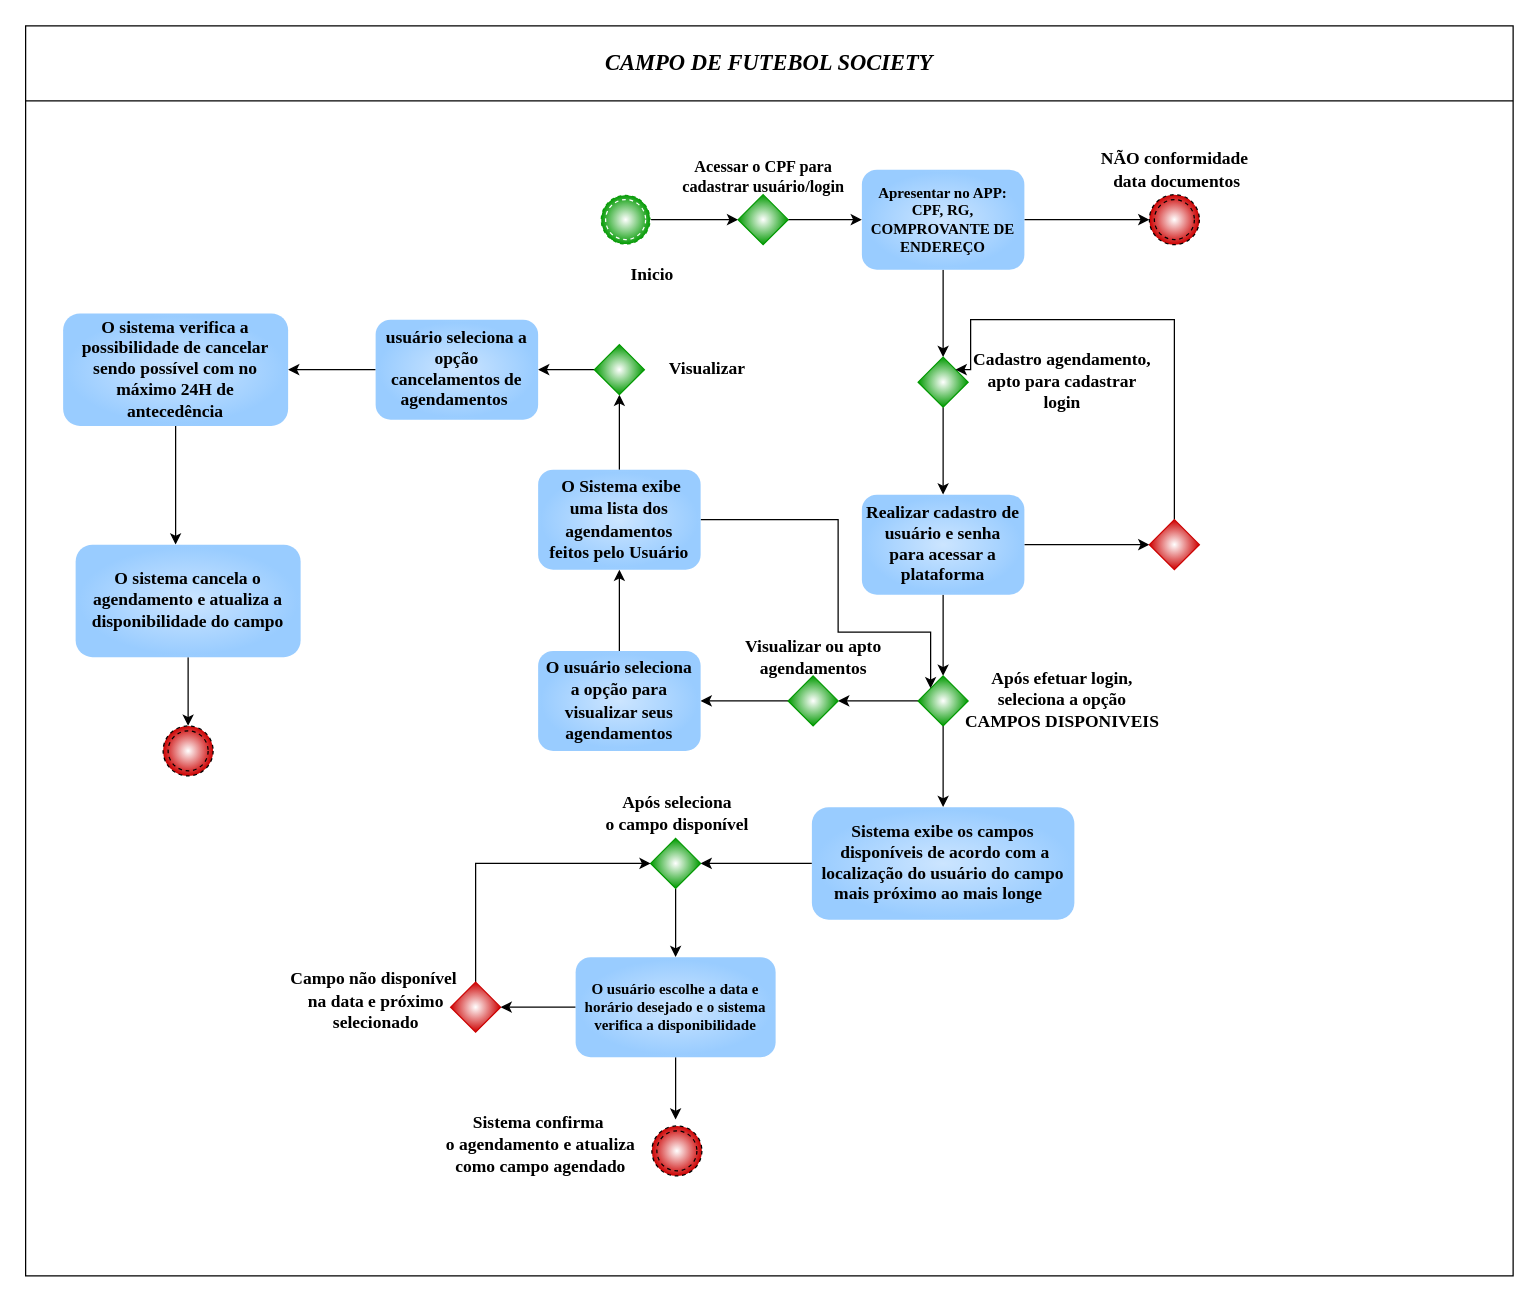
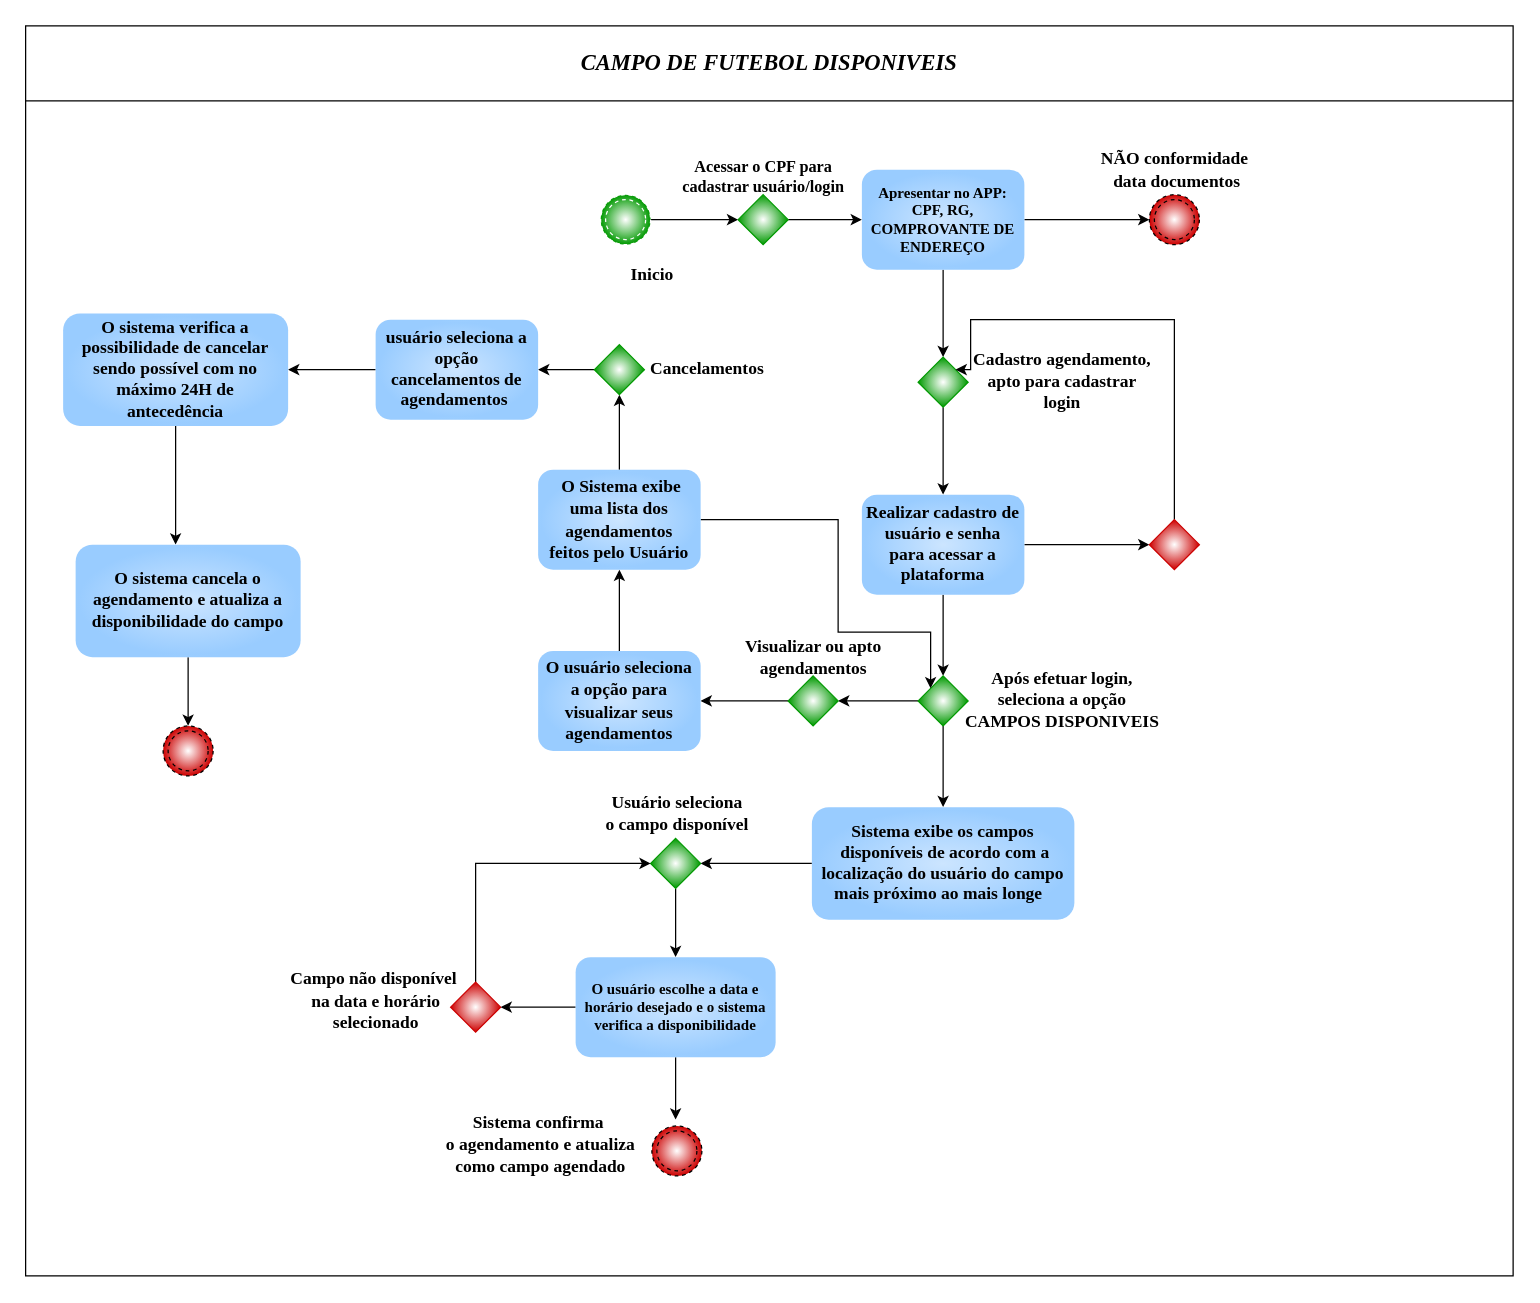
node "CAMPO DE FUTEBOL SOCIETY": label "CAMPO DE FUTEBOL SOCIETY" -> "CAMPO DE FUTEBOL DISPONIVEIS"
node "Visualizar": label "Visualizar" -> "Cancelamentos"
node "Após seleciona o campo disponível": label "Após seleciona o campo disponível" -> "Usuário seleciona o campo disponível"
node "Campo não disponível na data e próximo selecionado": label "Campo não disponível na data e próximo selecionado" -> "Campo não disponível na data e horário selecionado"
